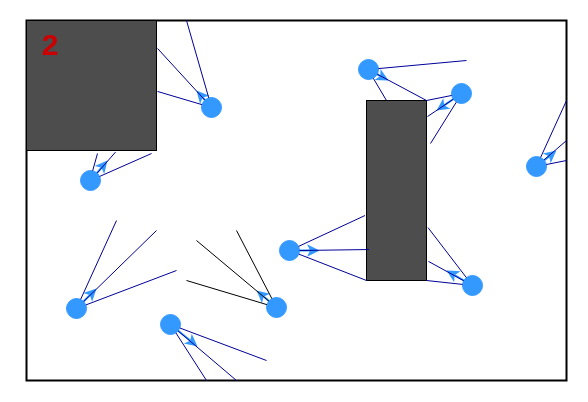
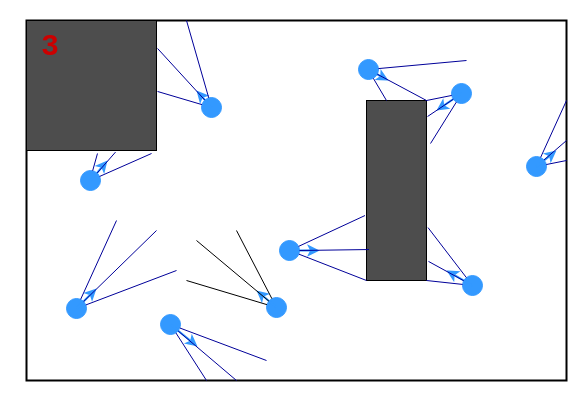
node "2": label "2" -> "3"
